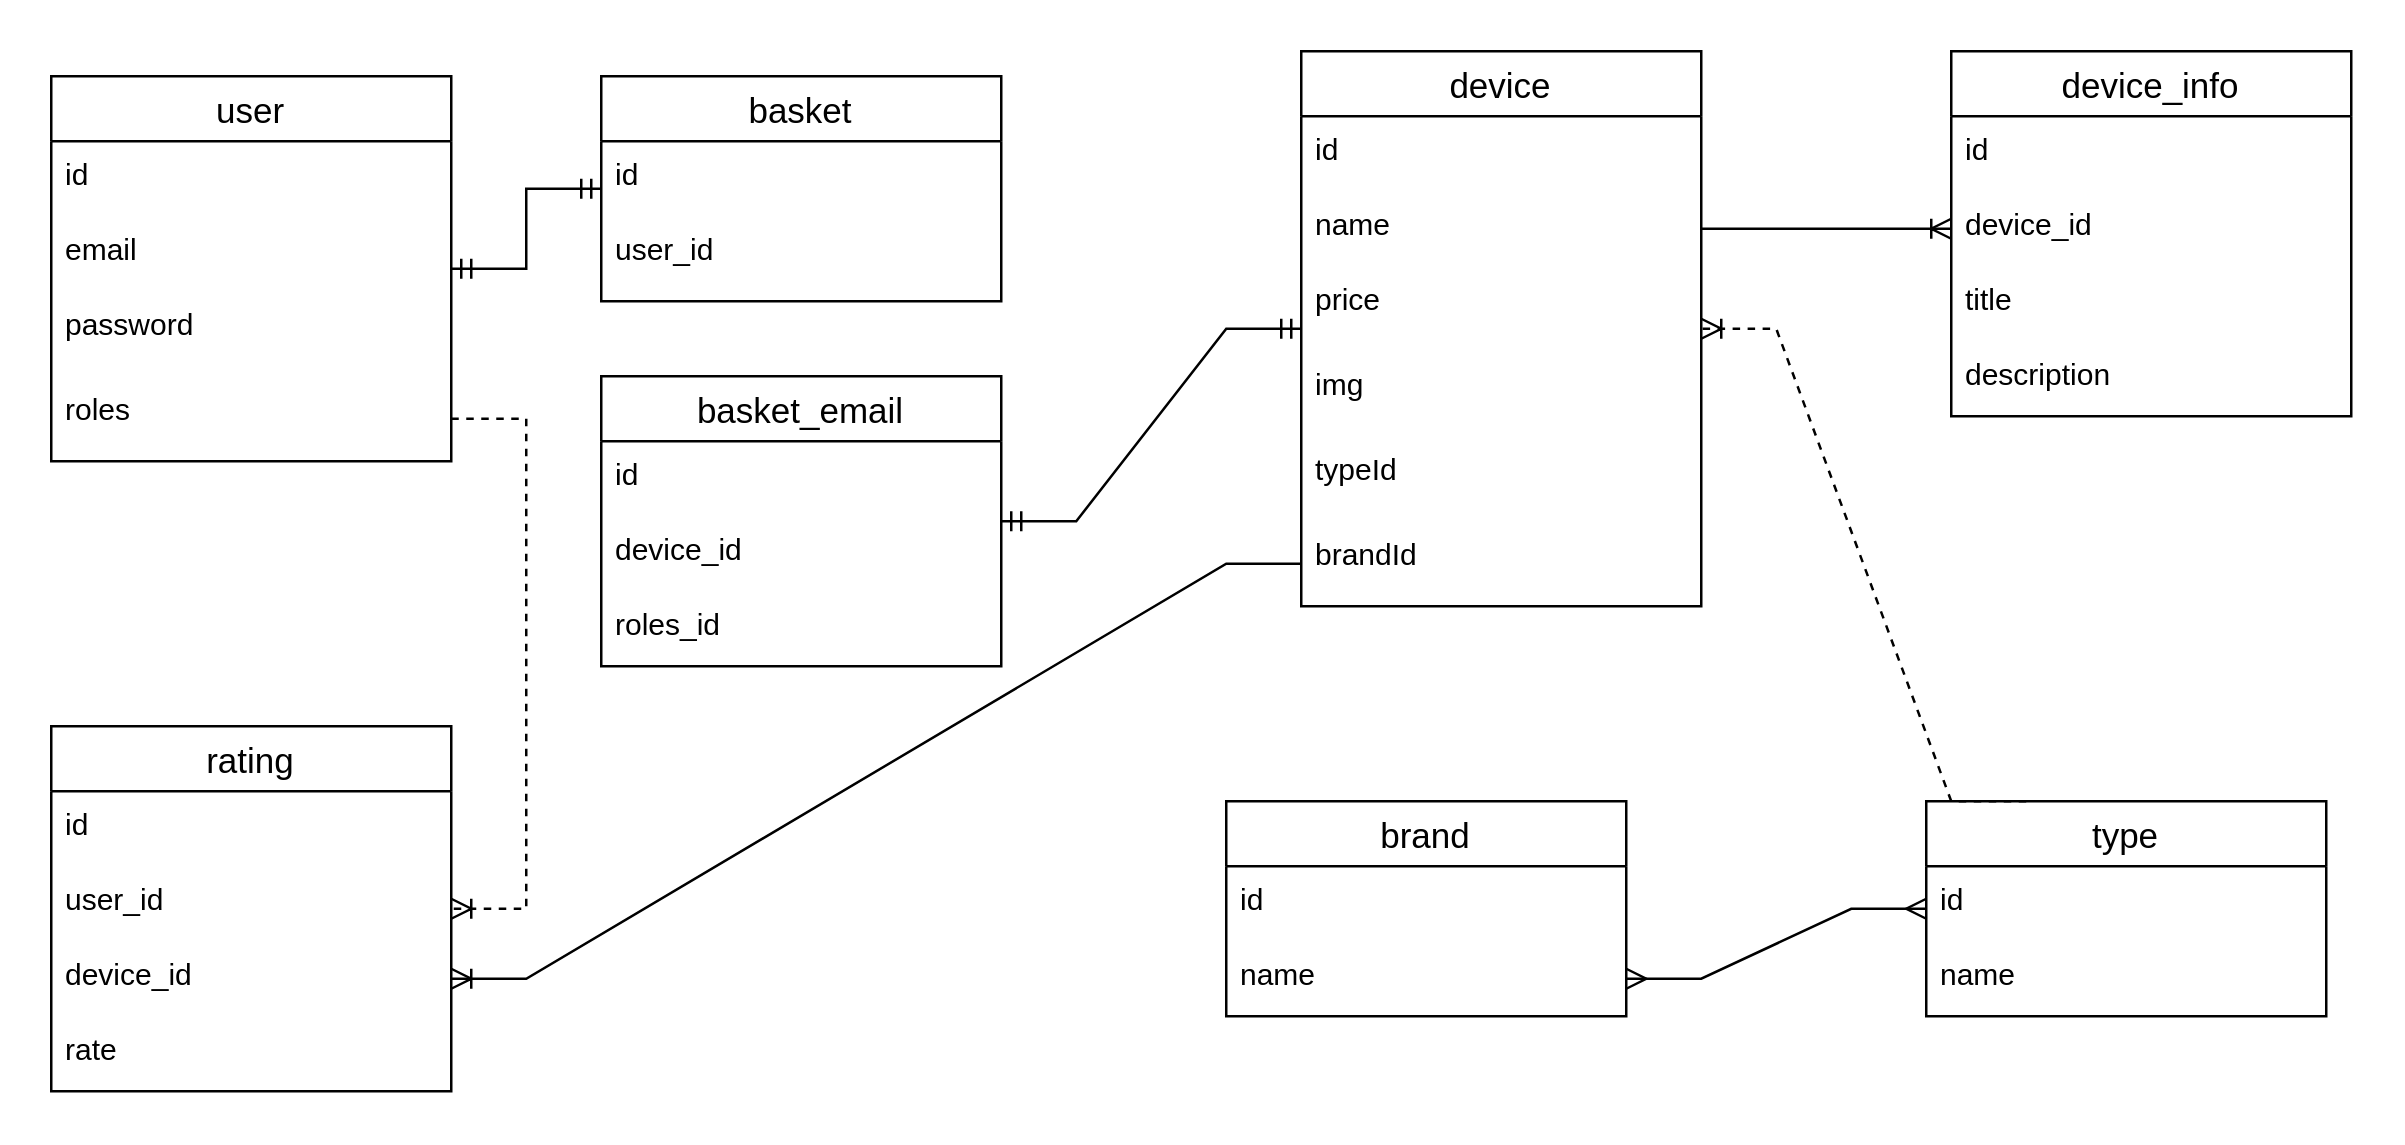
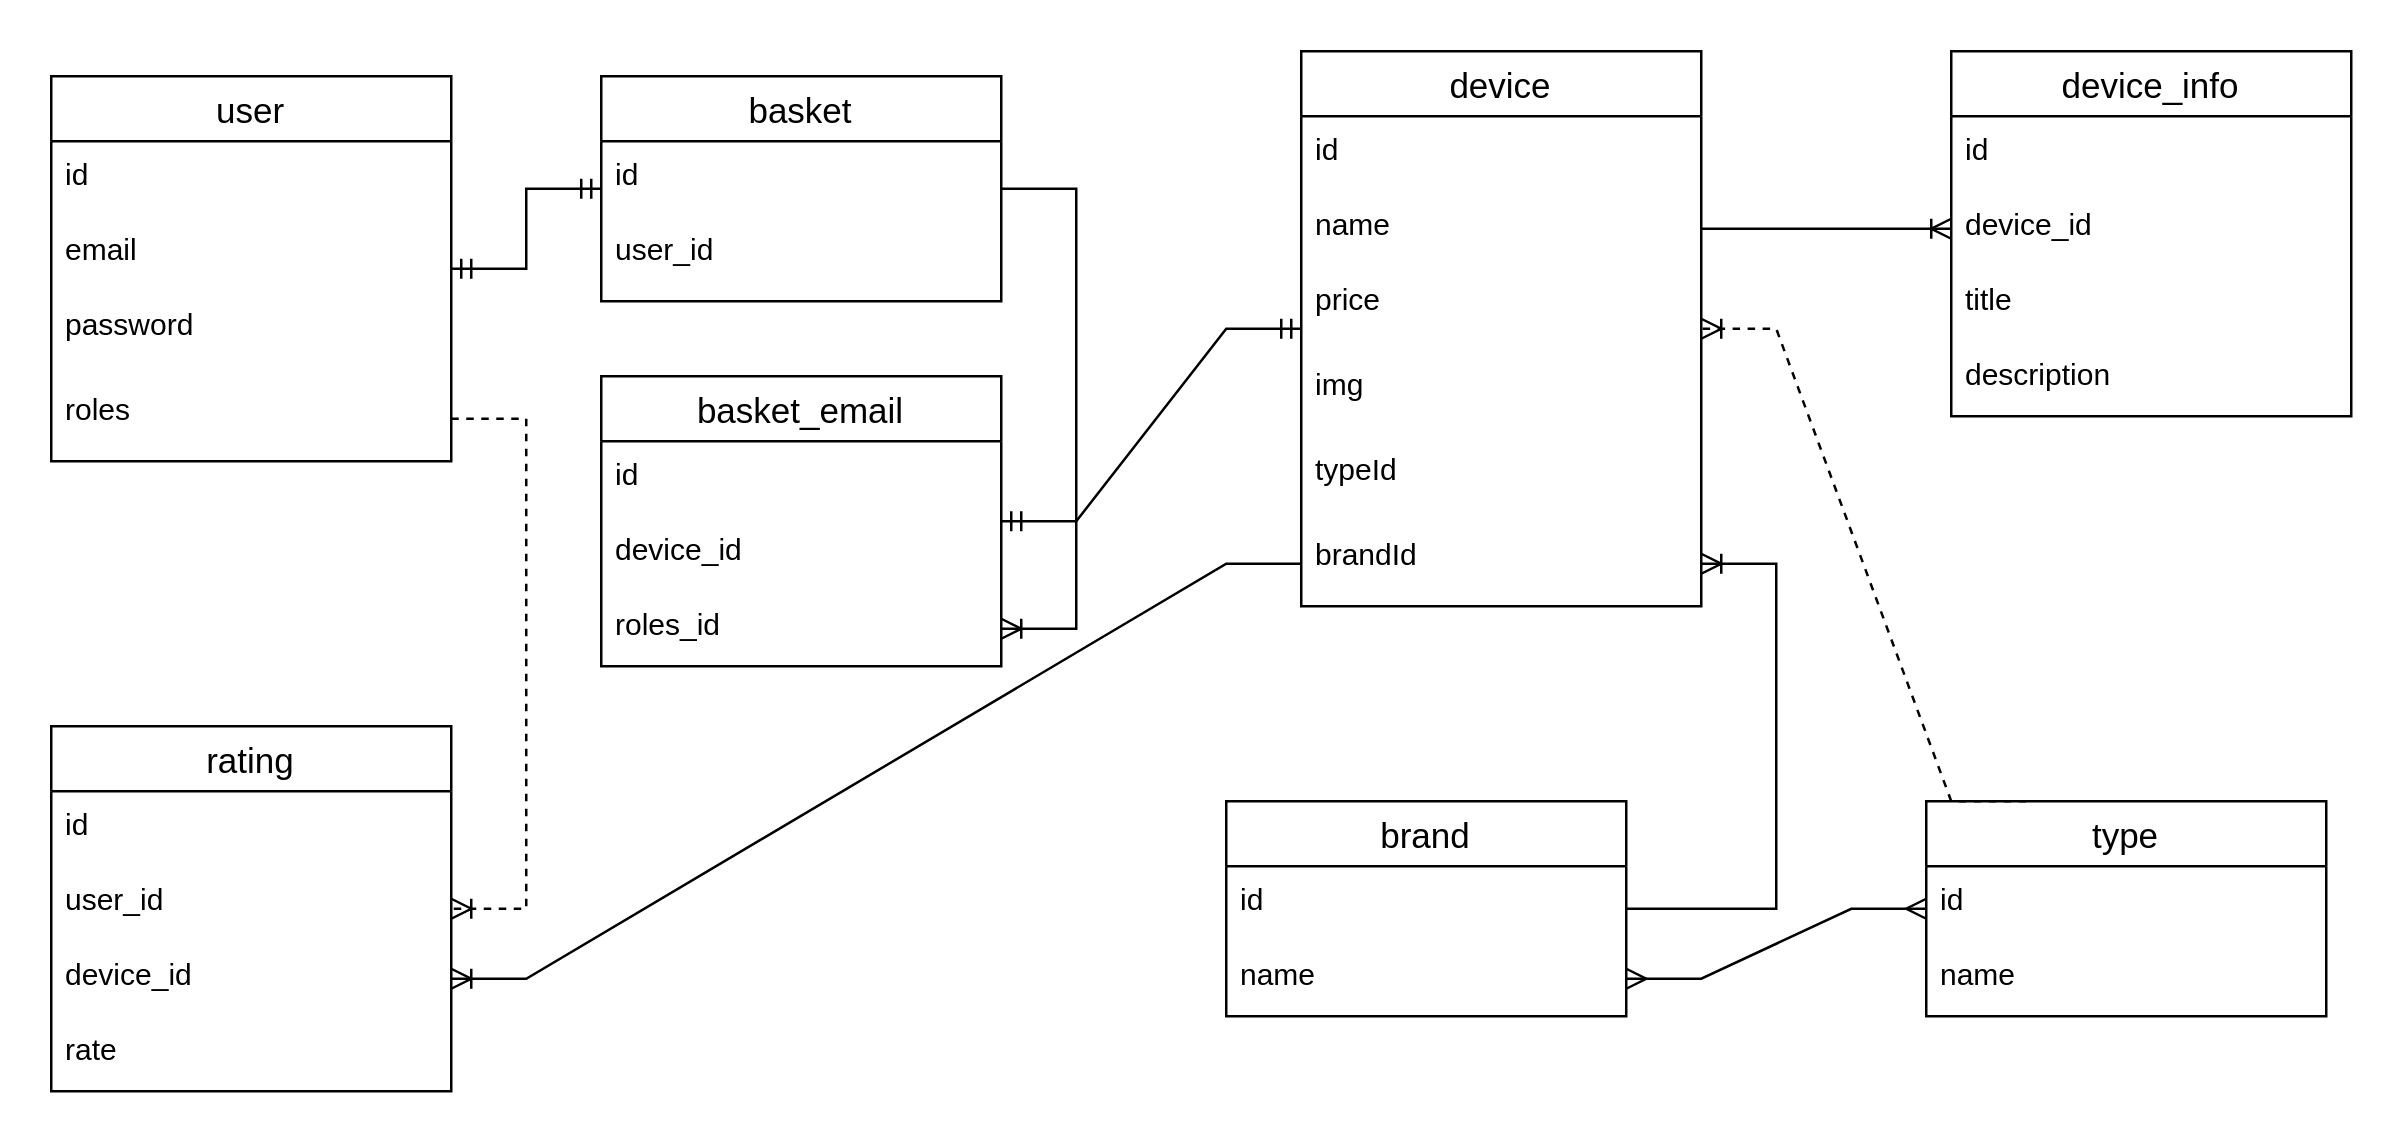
edge "basket" -> "roles_id": added
edge "brand" -> "brandId": added
